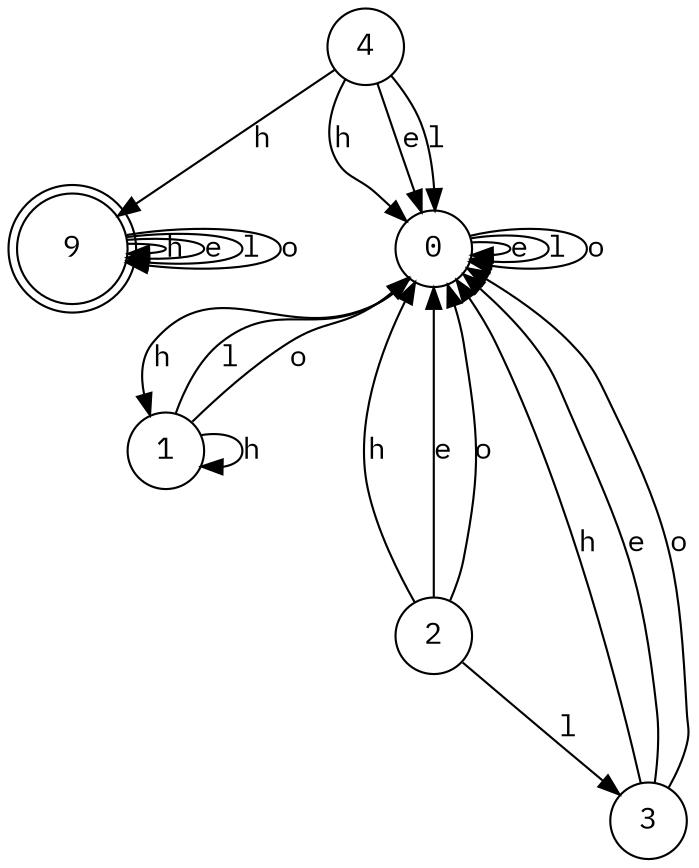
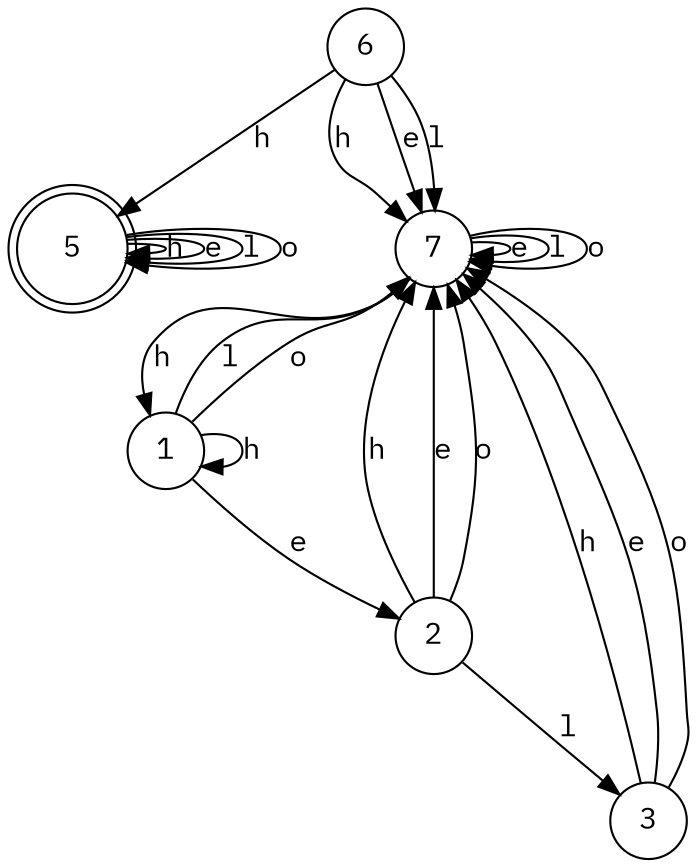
node "4": label "4" -> "6"
node "9": label "9" -> "5"
node "0": label "0" -> "7"
edge "1" -> "2": added, label "e"
